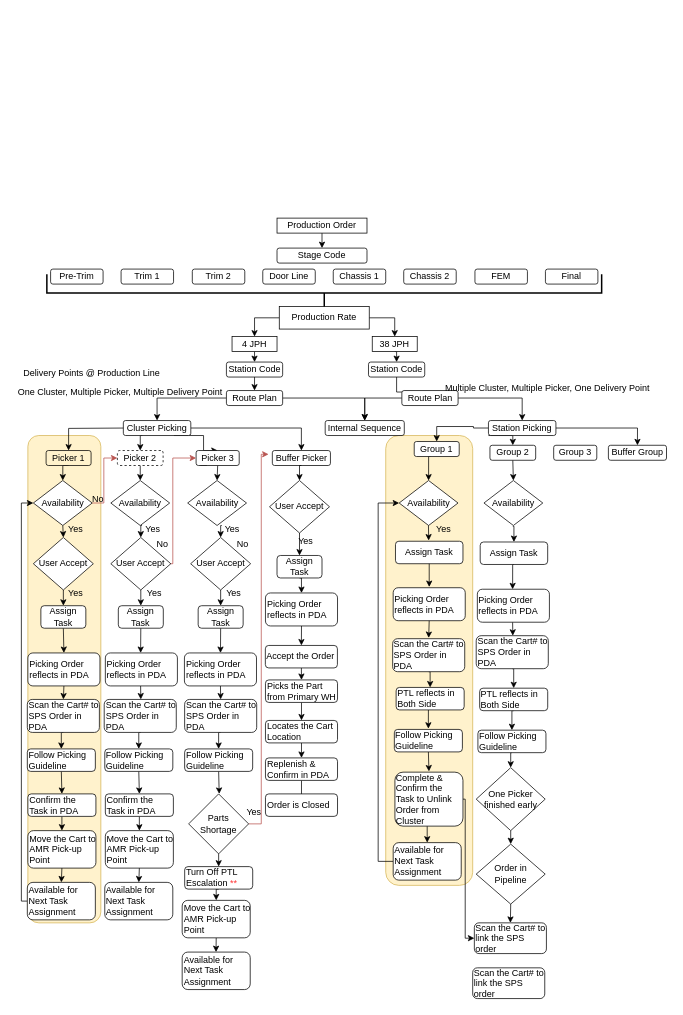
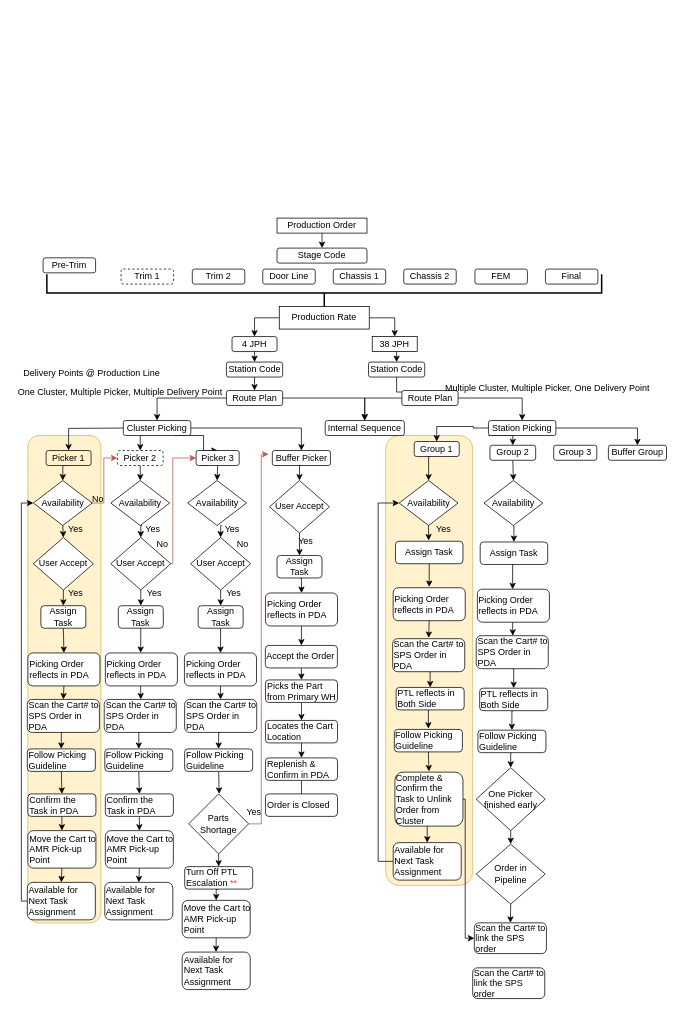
node "Pre-Trim": moved (77, 276) -> (69, 265)
node "Trim 1": style solid -> dashed
node "4 JPH": shape rectangle -> rounded rectangle
